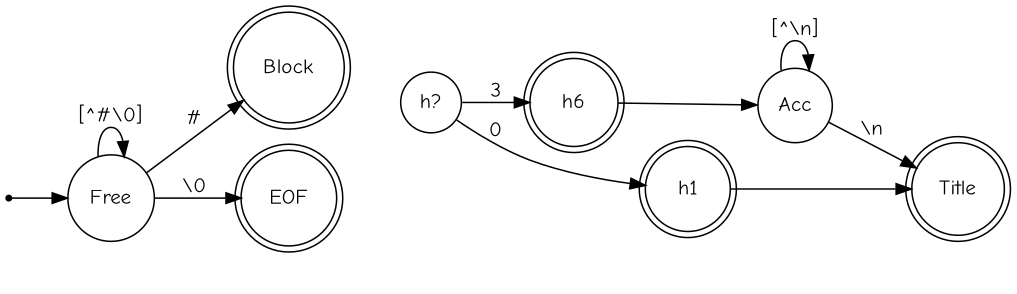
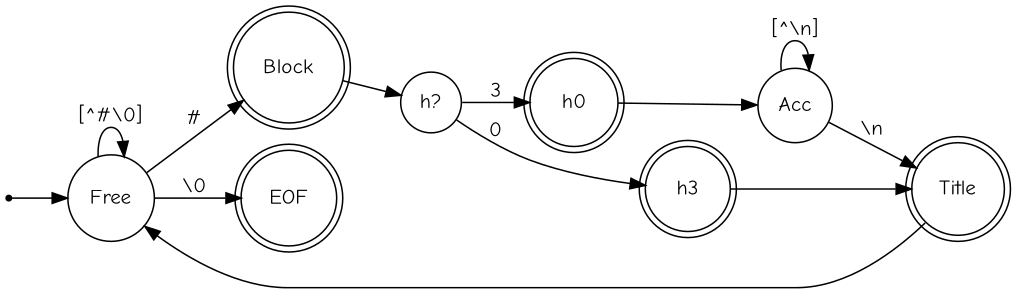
edge "Block" -> "h?": added
node "h6": label "h6" -> "h0"
node "h1": label "h1" -> "h3"
edge "Title" -> "Free": added
